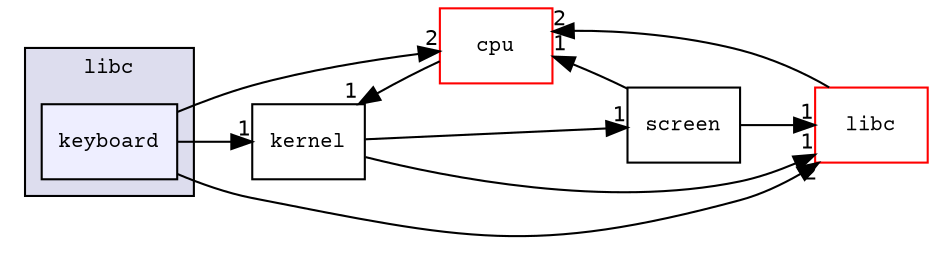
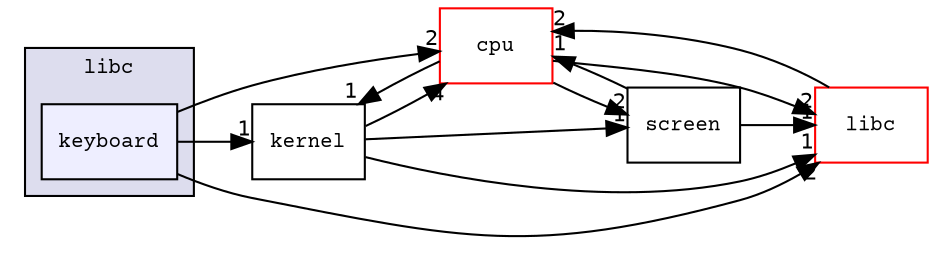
edge "cpu" -> "libc": added
edge "cpu" -> "screen": added
edge "kernel" -> "cpu": added
